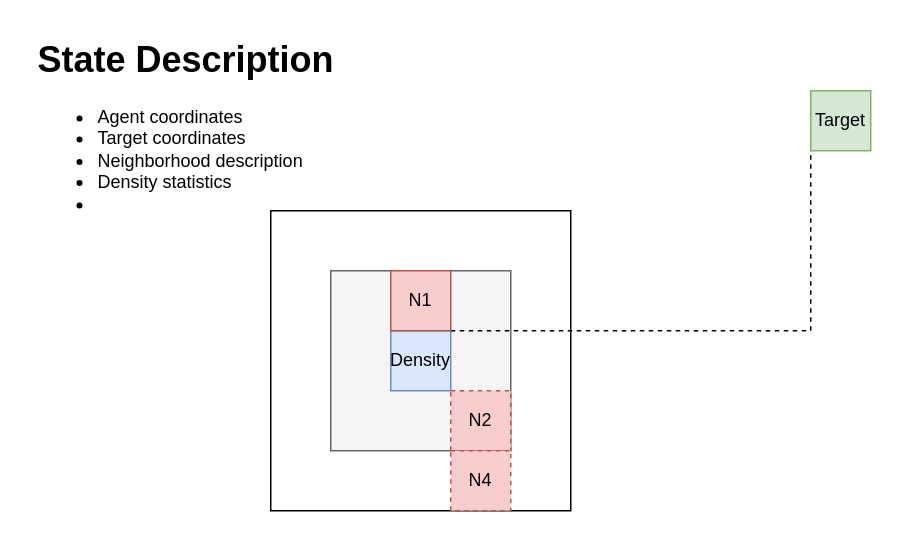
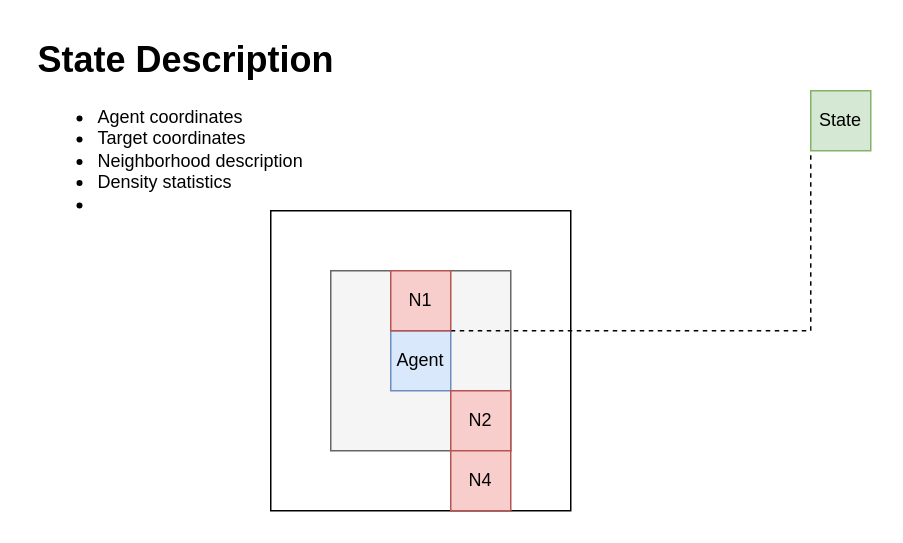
node "Target": label "Target" -> "State"
node "Density": label "Density" -> "Agent"
node "N2": style dashed -> solid
node "N4": style dashed -> solid
